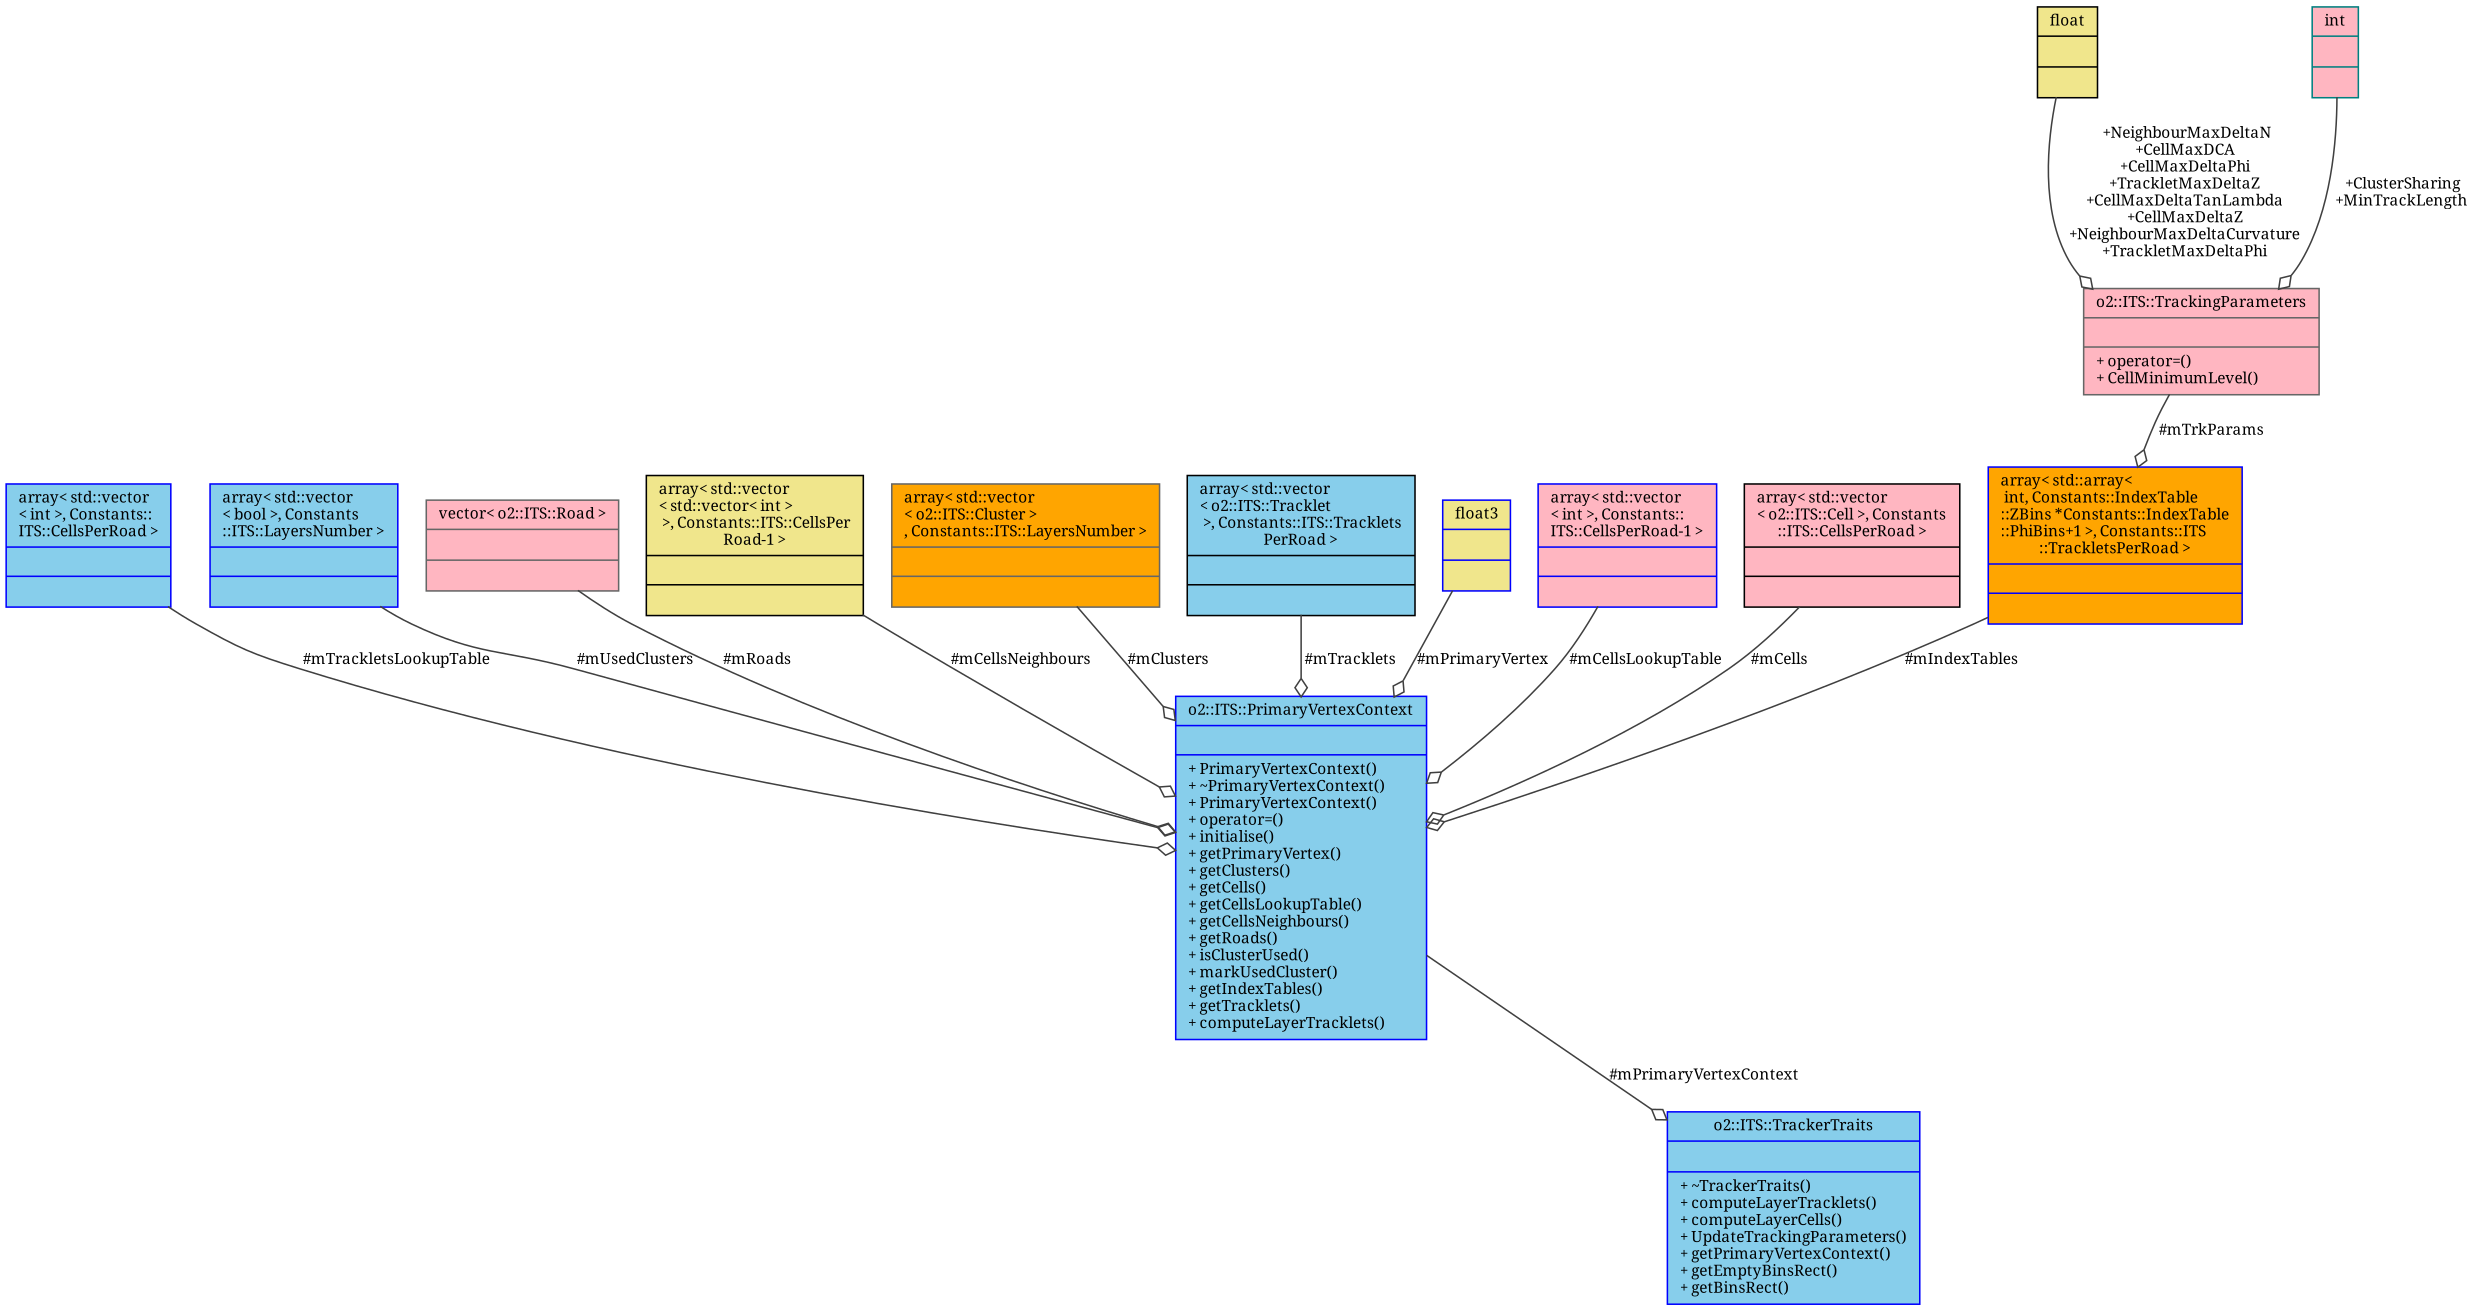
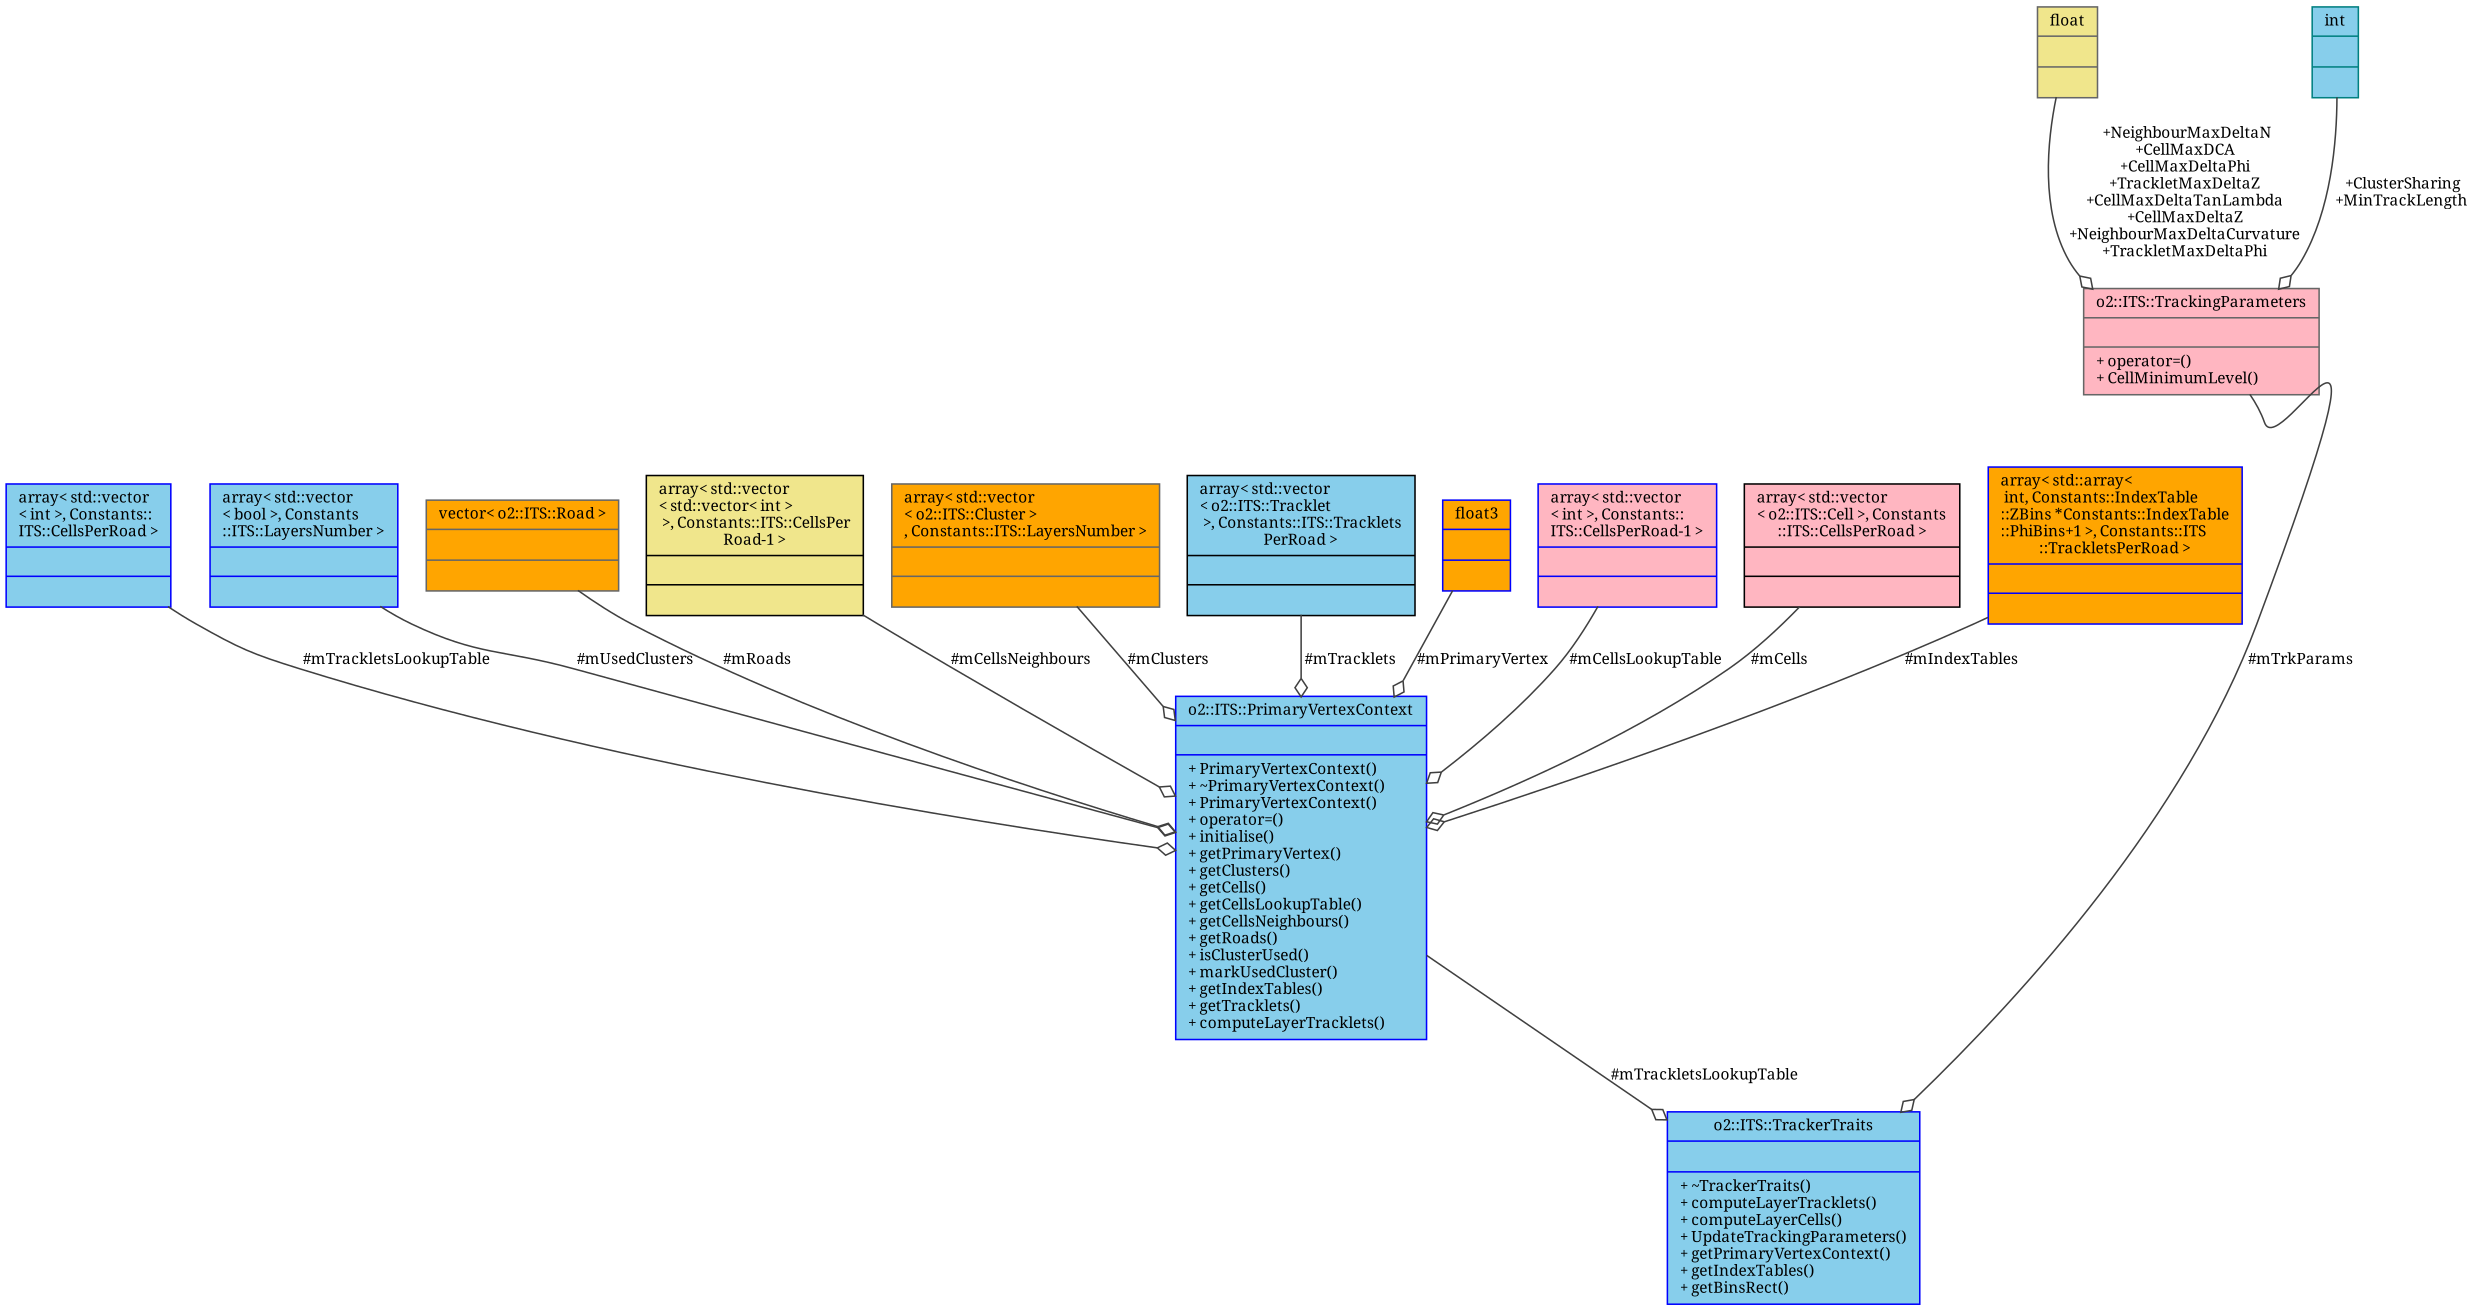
node "float": color black -> gray40
node "int": fillcolor lightpink -> skyblue
edge "o2::ITS::TrackingParameters" -> "array< std::array<": now "o2::ITS::TrackingParameters" -> "o2::ITS::TrackerTraits"
node "vector< o2::ITS::Road >": fillcolor lightpink -> orange
node "float3": fillcolor khaki -> orange
edge "o2::ITS::PrimaryVertexContext" -> "o2::ITS::TrackerTraits": label " #mPrimaryVertexContext" -> " #mTrackletsLookupTable"
node "o2::ITS::TrackerTraits": text "+ getEmptyBinsRect()" -> "+ getIndexTables()"
